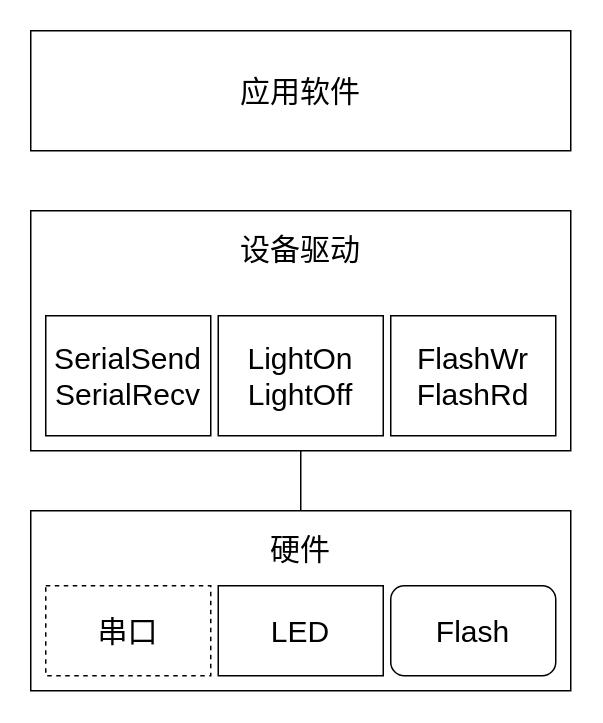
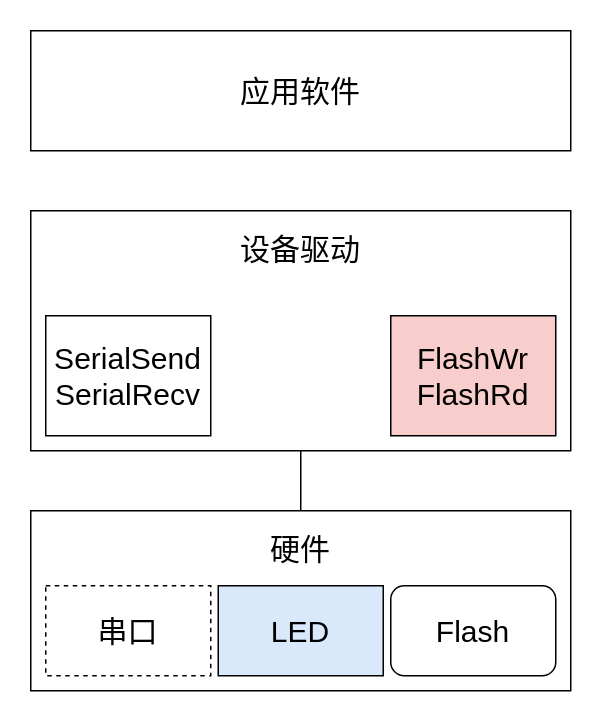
node "LightOn LightOff": removed
node "FlashWr FlashRd": fillcolor #ffffff -> #f8cecc
node "LED": fillcolor #ffffff -> #dae8fc
